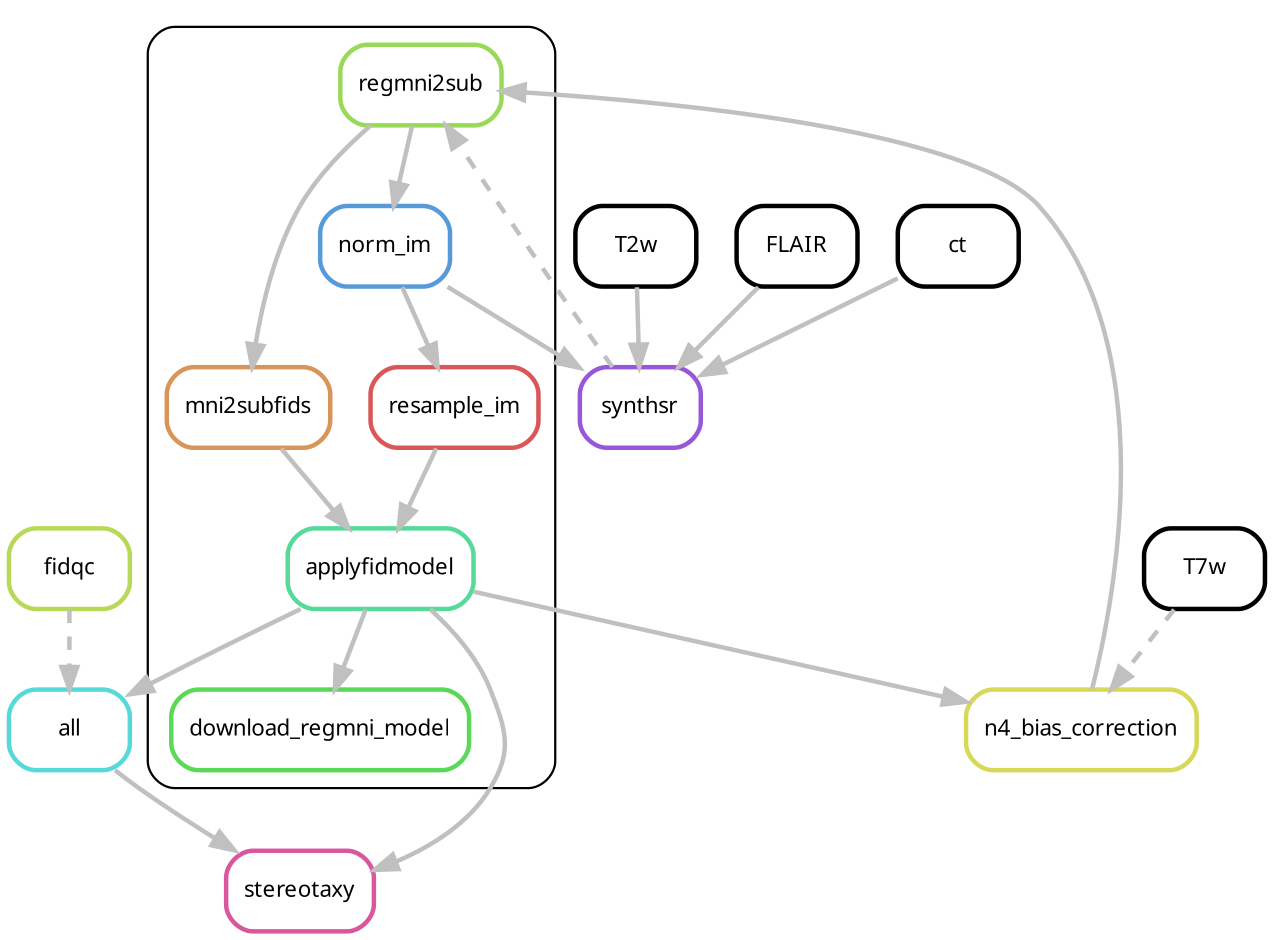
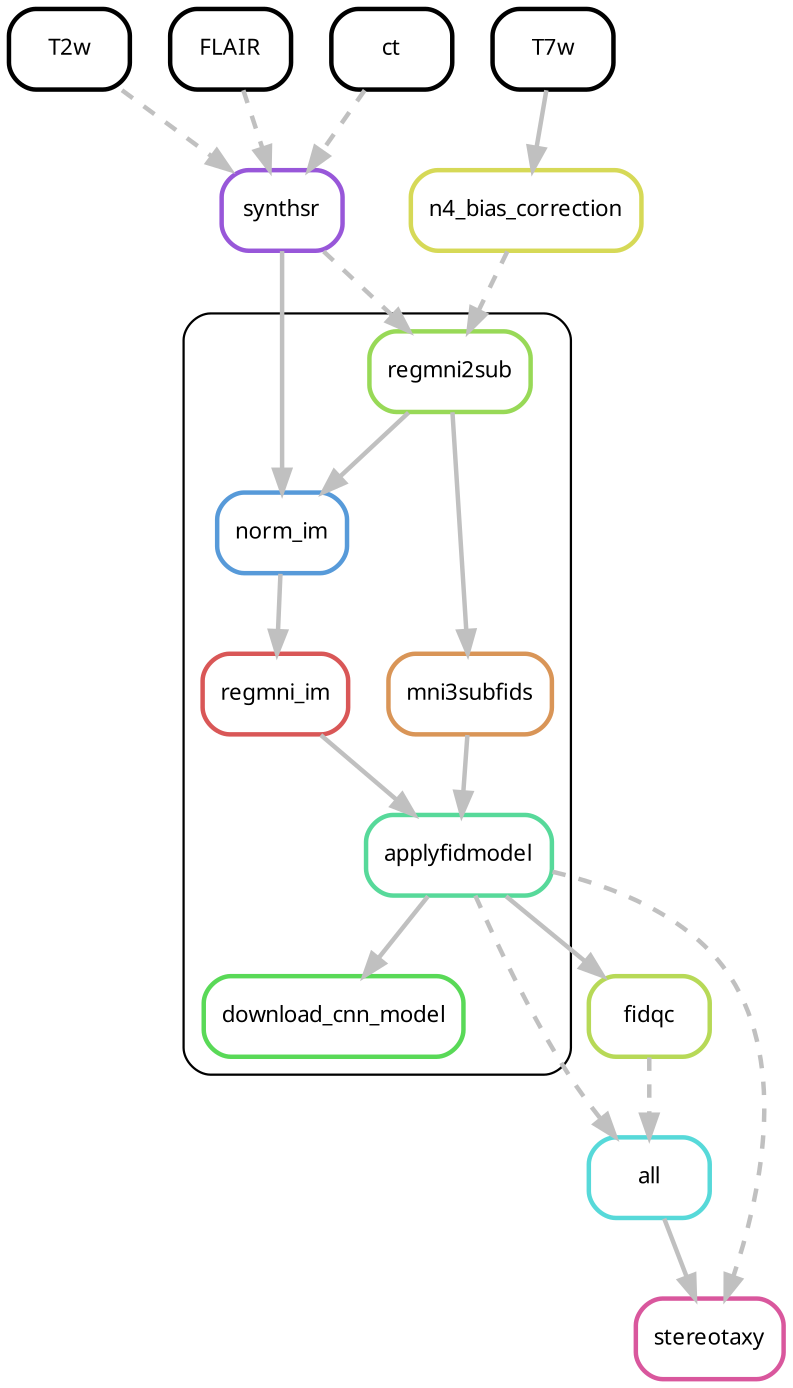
edge "n4_bias_correction" -> "regmni2sub": style solid -> dashed
edge "T2w" -> "synthsr": style solid -> dashed
edge "FLAIR" -> "synthsr": style solid -> dashed
edge "norm_im" -> "synthsr": reversed
edge "ct" -> "synthsr": style solid -> dashed
node "mni2subfids": label "mni2subfids" -> "mni3subfids"
node "resample_im": label "resample_im" -> "regmni_im"
edge "T7w" -> "n4_bias_correction": style dashed -> solid
edge "applyfidmodel" -> "n4_bias_correction": now "applyfidmodel" -> "fidqc"
edge "applyfidmodel" -> "all": style solid -> dashed
node "download_regmni_model": label "download_regmni_model" -> "download_cnn_model"
edge "applyfidmodel" -> "stereotaxy": style solid -> dashed
